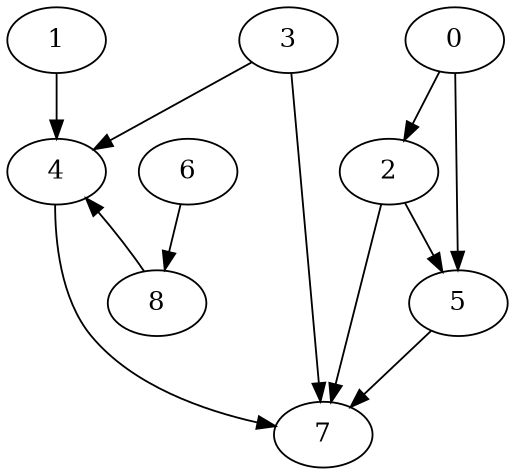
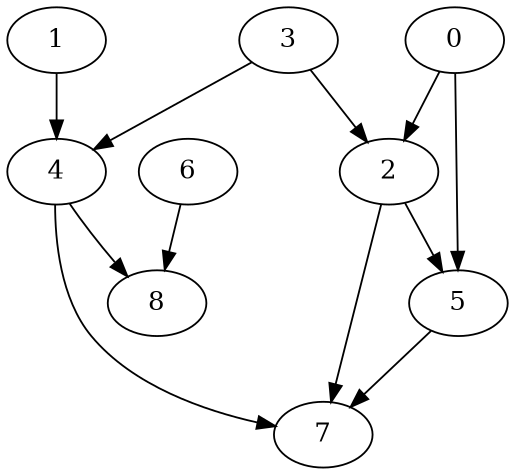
edge "3" -> "7": now "3" -> "2"
edge "8" -> "4": reversed
